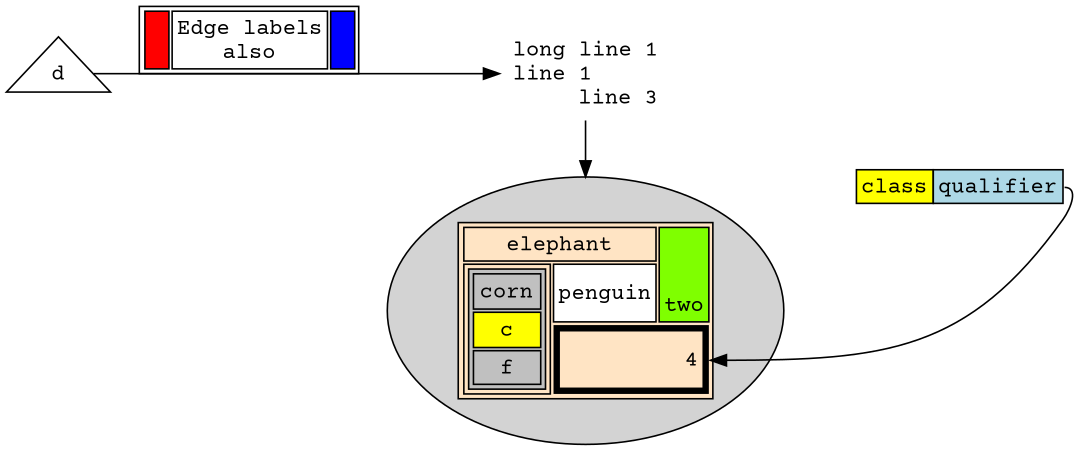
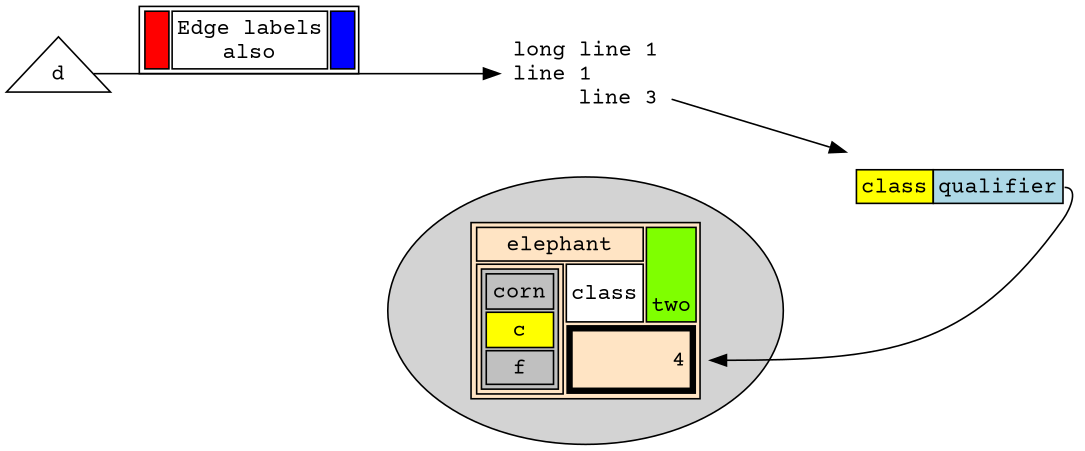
edge "long line 1" -> "elephant": now "long line 1" -> "class"
node "elephant": text "penguin" -> "class"
